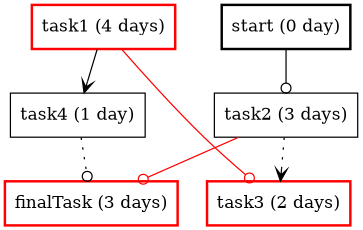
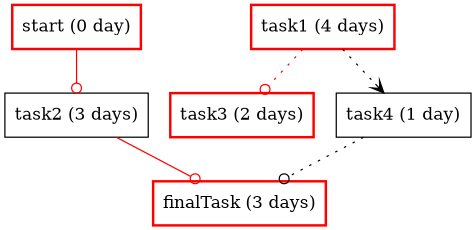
node "start (0 day)": color black -> red
edge "task1 (4 days)" -> "task4 (1 day)": style solid -> dotted
edge "start (0 day)" -> "task2 (3 days)": color black -> red
edge "task1 (4 days)" -> "task3 (2 days)": style solid -> dotted
edge "task2 (3 days)" -> "task3 (2 days)": removed
